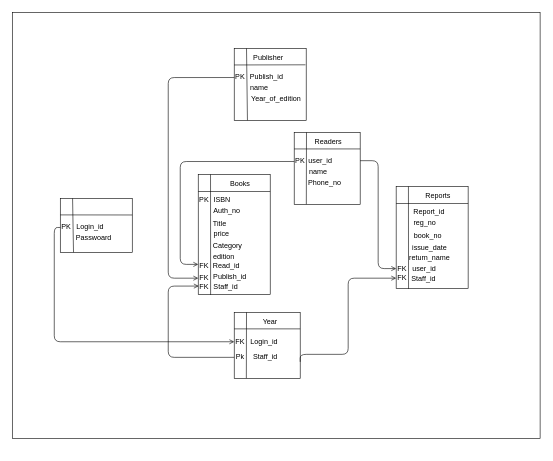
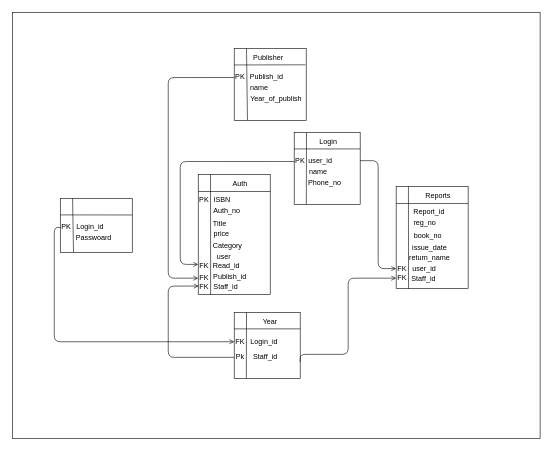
node "Year_of_edition": label "Year_of_edition" -> "Year_of_publish"
node "Readers": label "Readers" -> "Login"
node "Books": label "Books" -> "Auth"
node "edition": label "edition" -> "user"
